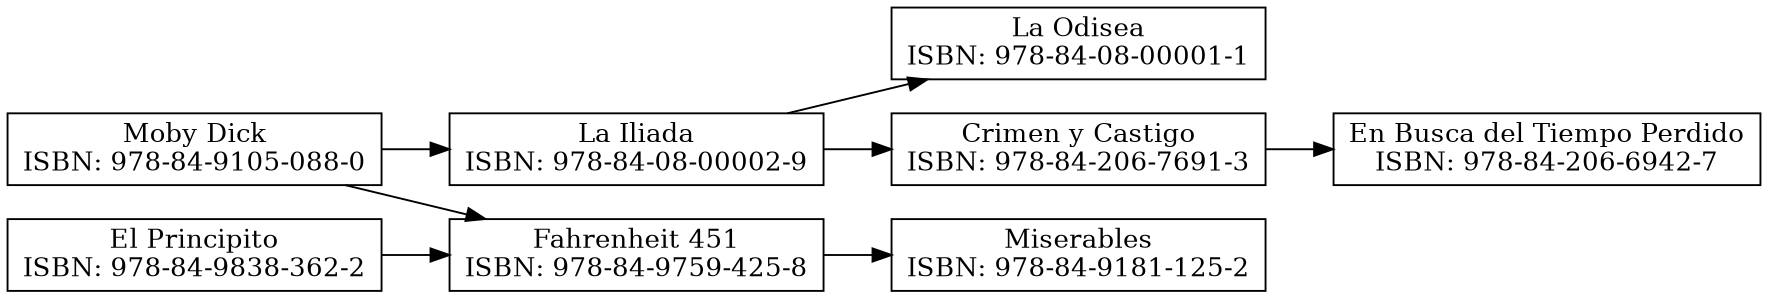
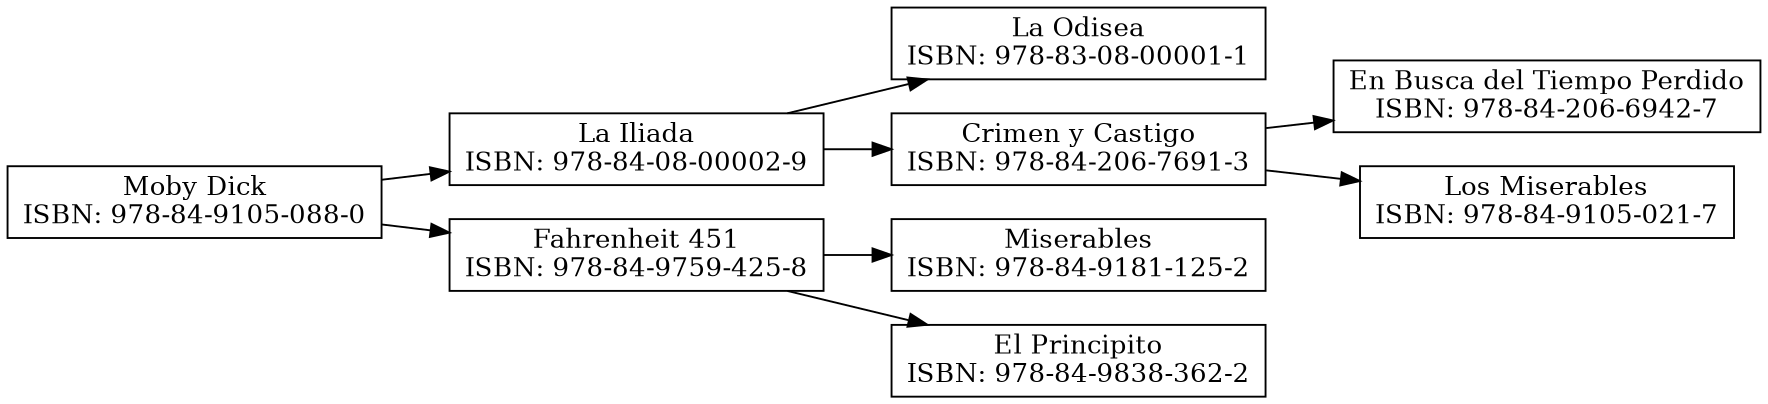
node "La Odisea ISBN: 978-84-08-00001-1": label "La Odisea ISBN: 978-84-08-00001-1" -> "La Odisea ISBN: 978-83-08-00001-1"
node "Los Miserables ISBN: 978-84-9105-021-7": added
edge "El Principito ISBN: 978-84-9838-362-2" -> "Fahrenheit 451 ISBN: 978-84-9759-425-8": reversed
